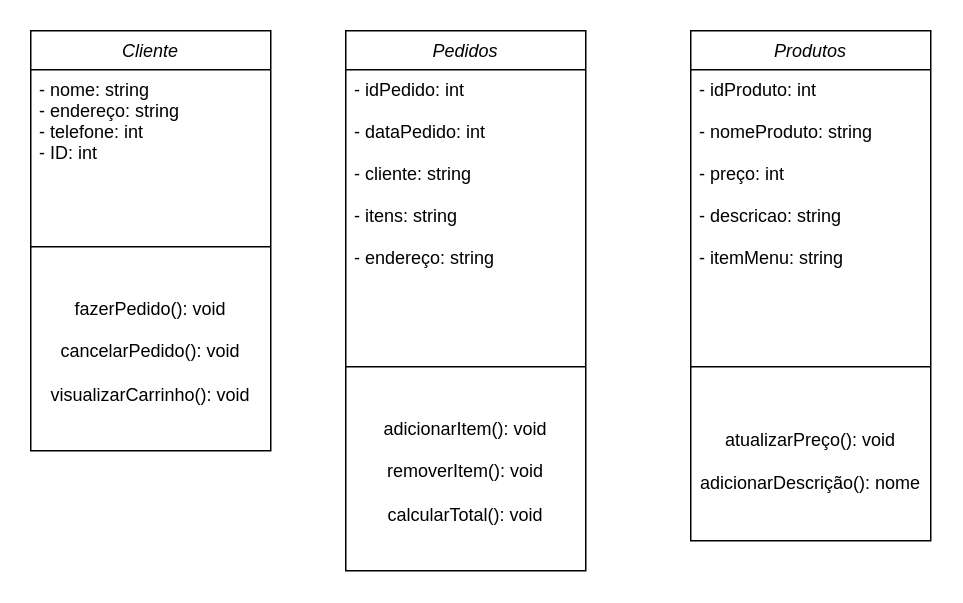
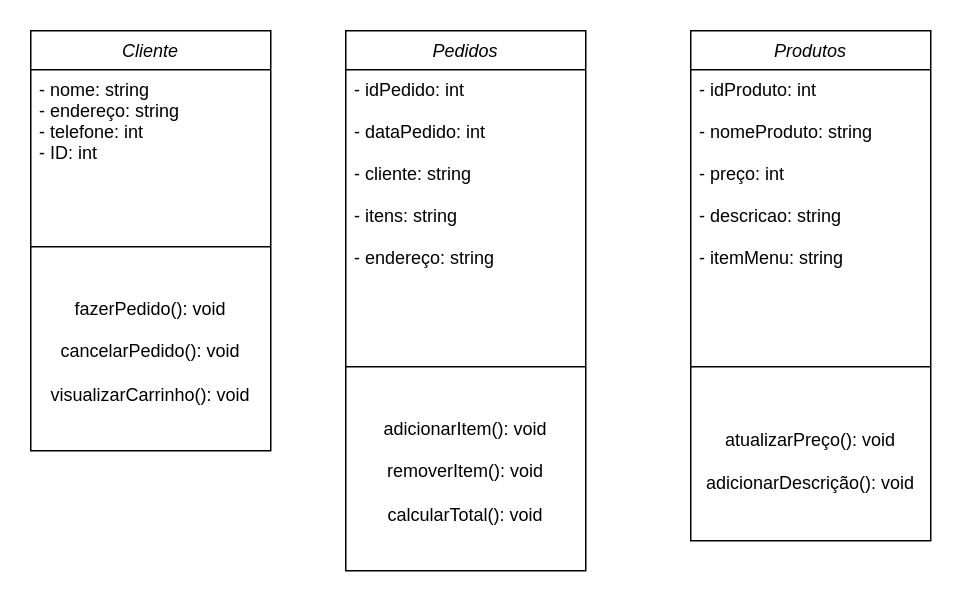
node "atualizarPreço(): void adicionarDescrição(): nome": label "atualizarPreço(): void adicionarDescrição(): nome" -> "atualizarPreço(): void adicionarDescrição(): void"
